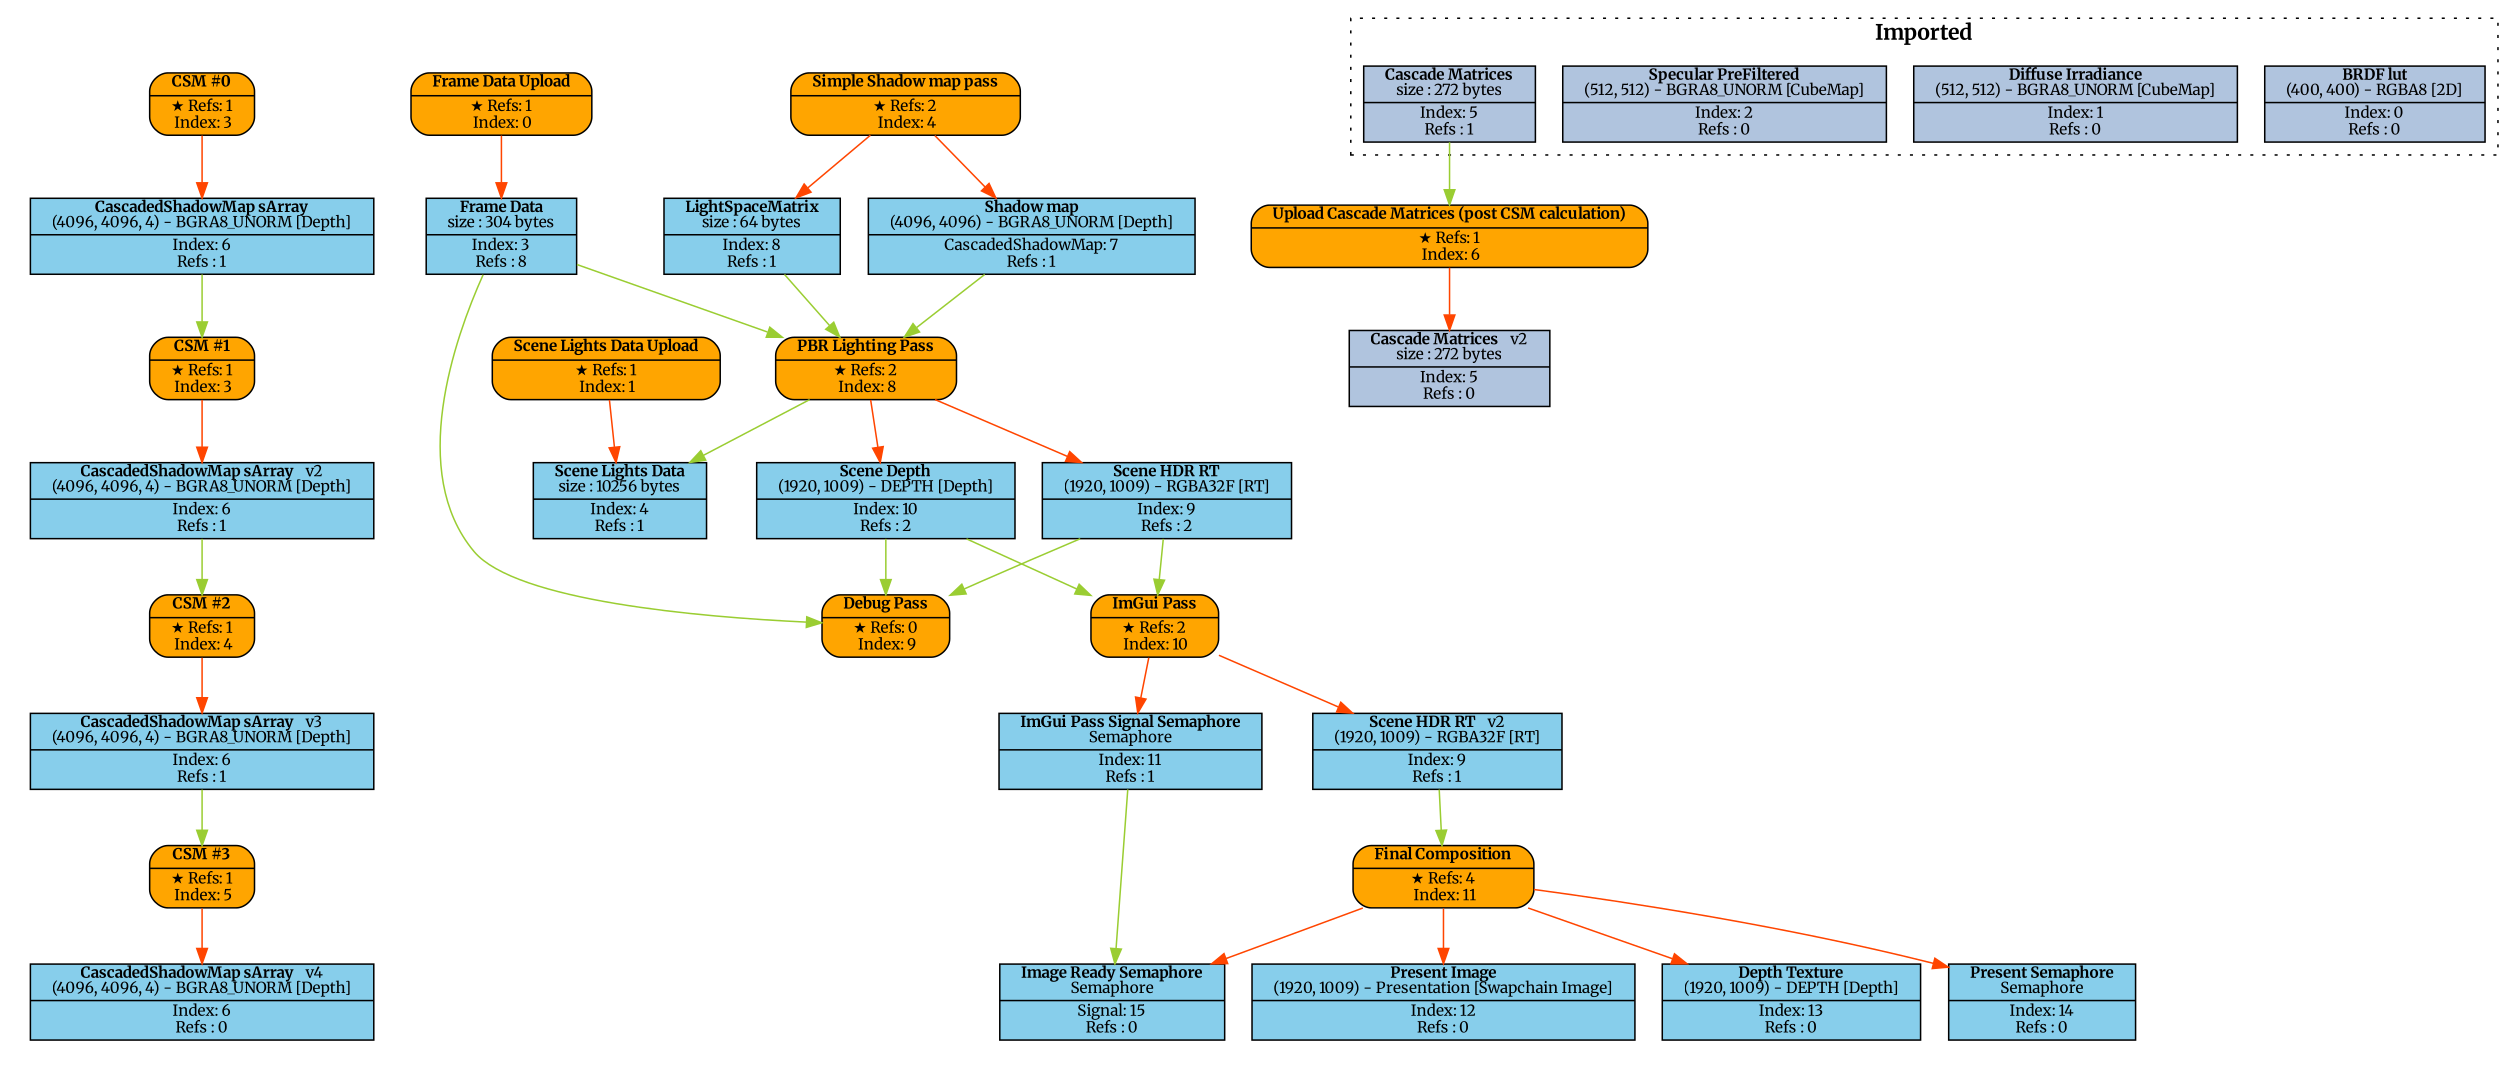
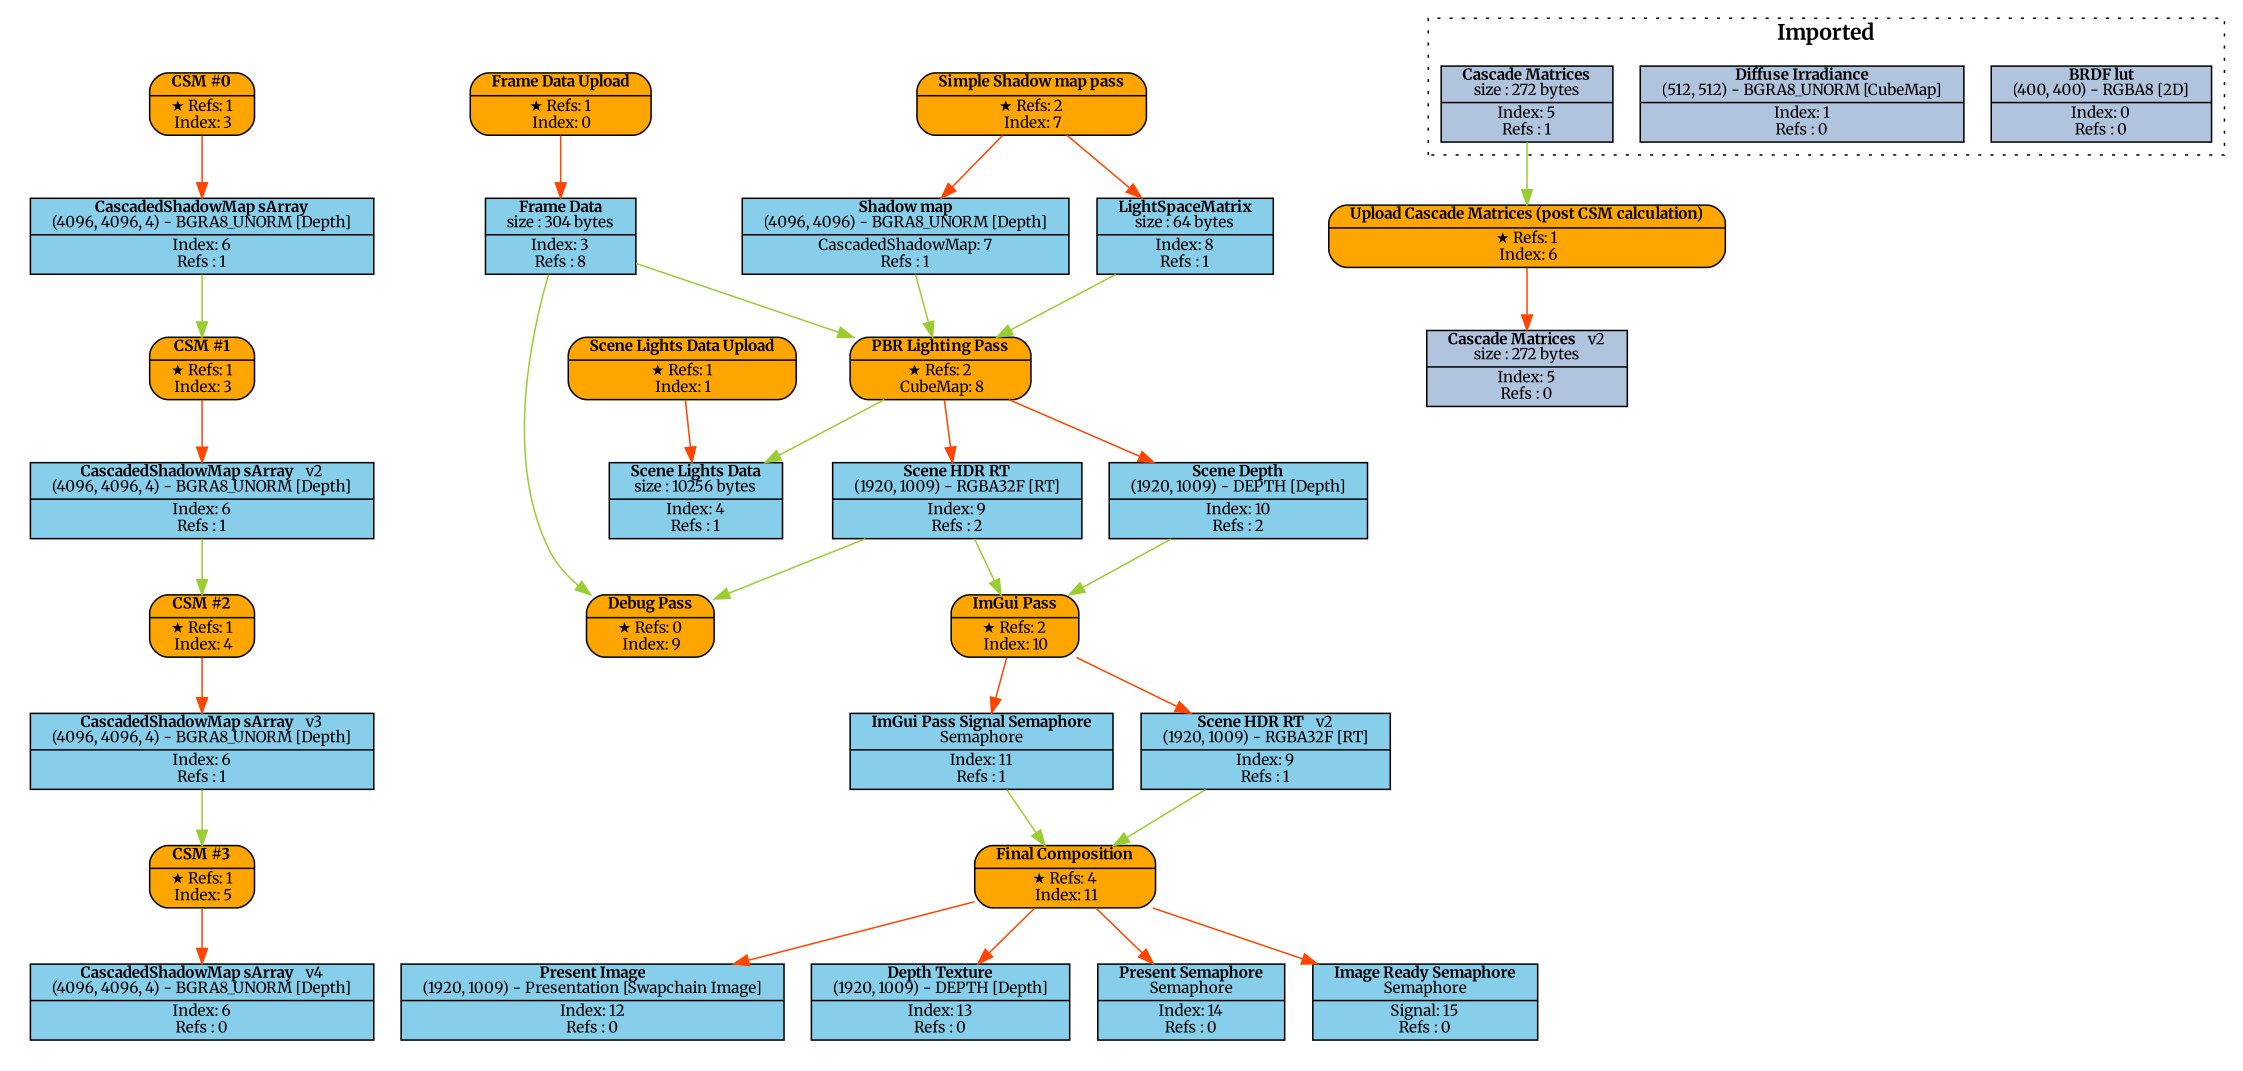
node "Specular PreFiltered": removed
node "Simple Shadow map pass": text "Index: 4" -> "Index: 7"
node "PBR Lighting Pass": text "Index: 8" -> "CubeMap: 8"
edge "Scene Depth" -> "Debug Pass": removed
edge "ImGui Pass Signal Semaphore" -> "Image Ready Semaphore": now "ImGui Pass Signal Semaphore" -> "Final Composition"
